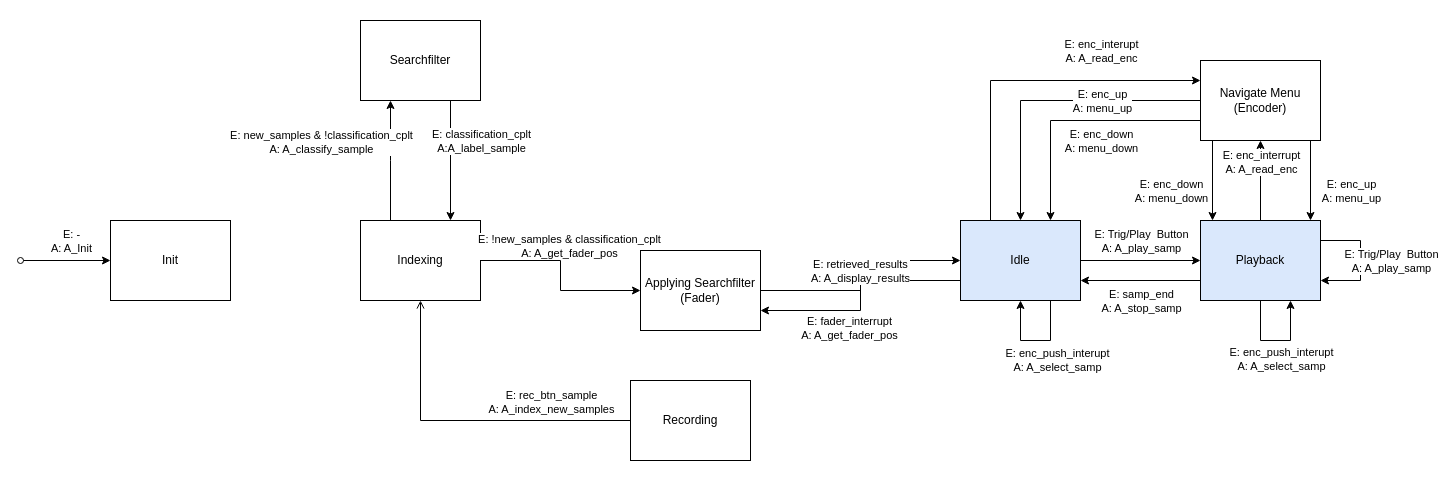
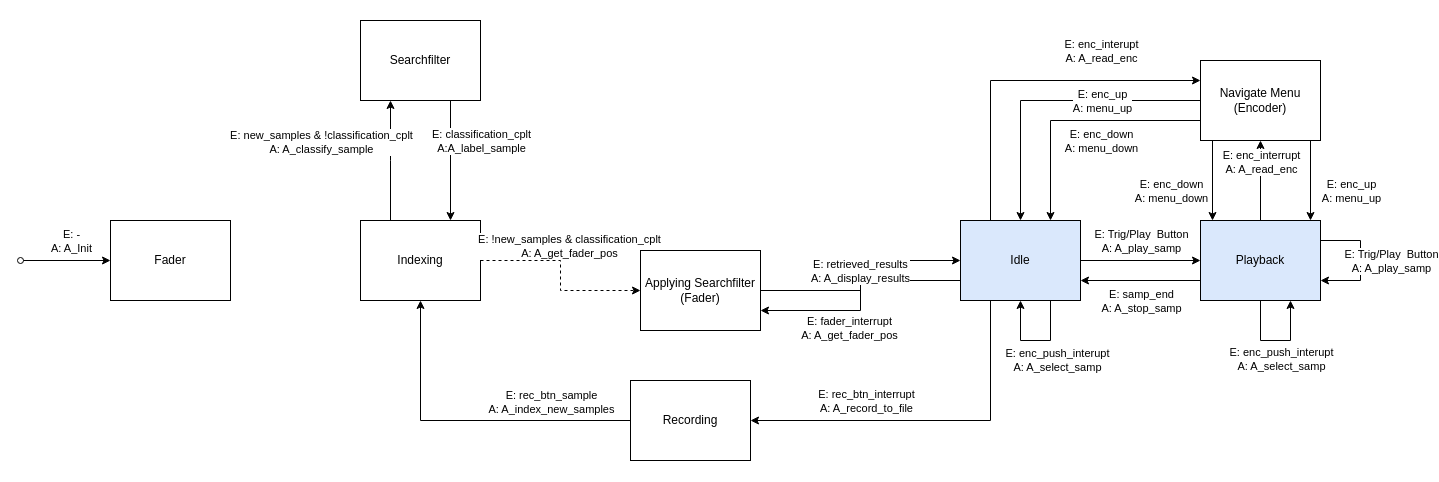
node "Init": label "Init" -> "Fader"
edge "Indexing" -> "Applying Searchfilter (Fader)": style solid -> dashed
edge "Recording" -> "Indexing": arrowhead open -> classic
edge "Idle" -> "Recording": added, label "E: rec_btn_interrupt A: A_record_to_file"
